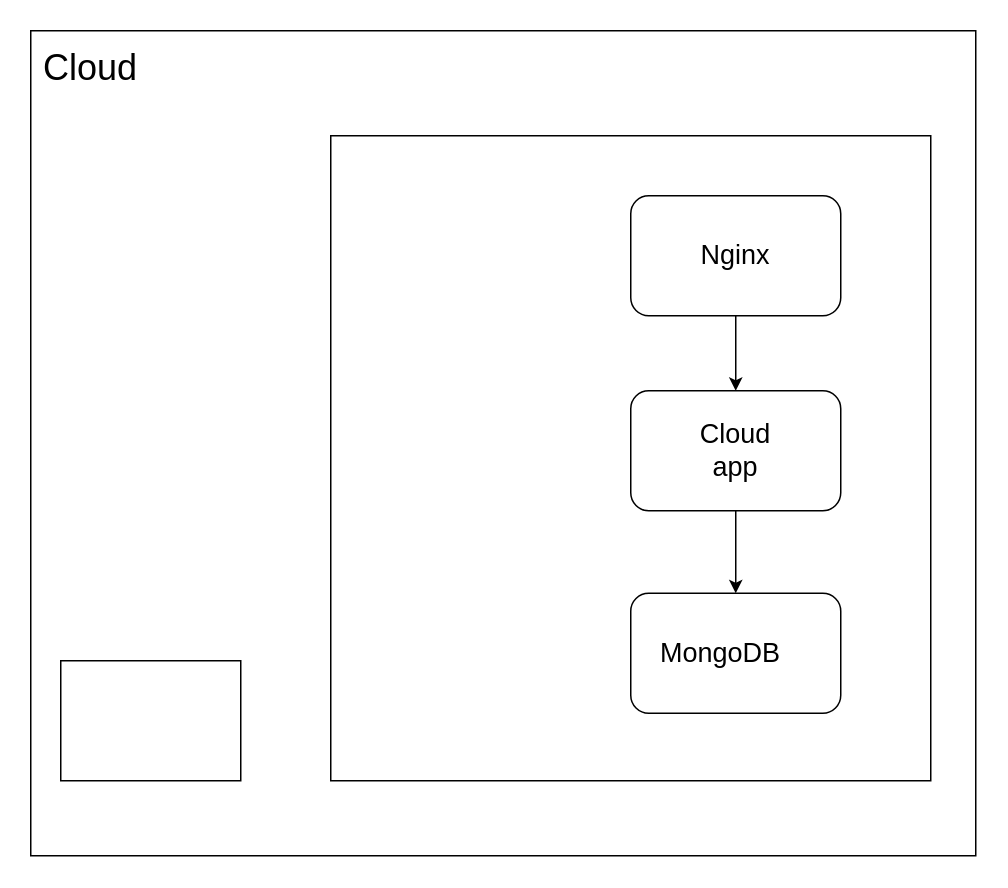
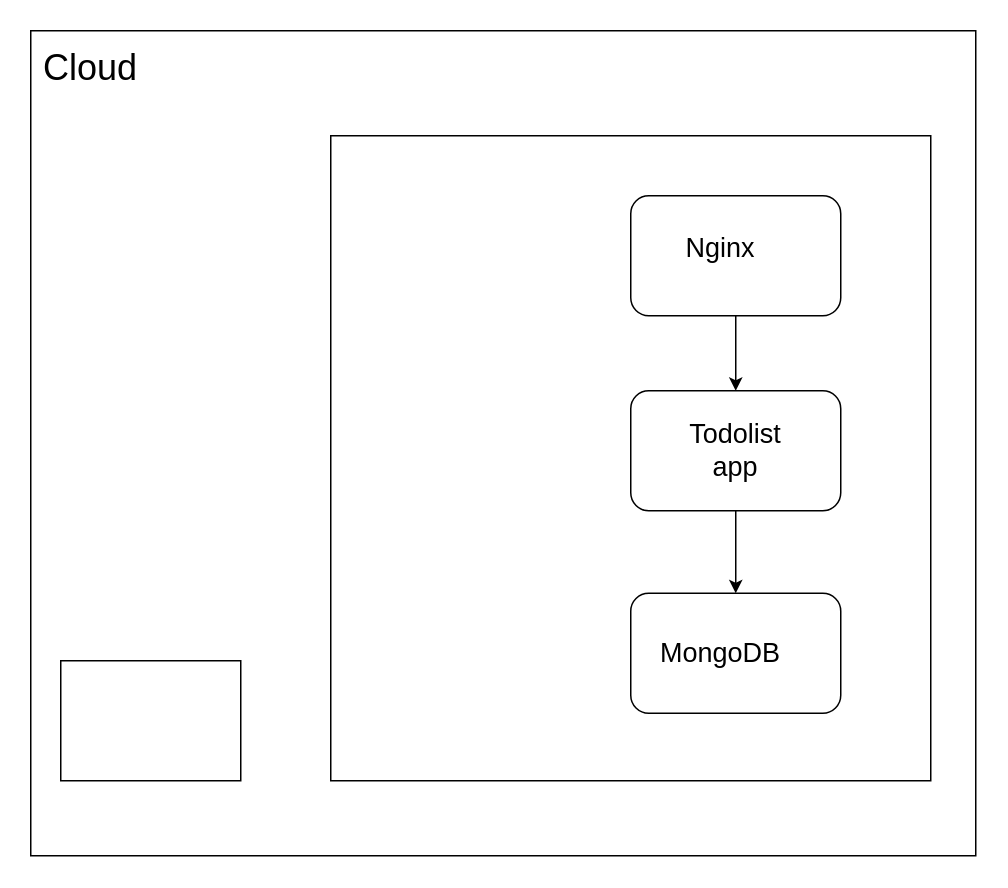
node "Nginx": moved (736, 256) -> (721, 248)
node "Cloud app": label "Cloud app" -> "Todolist app"
